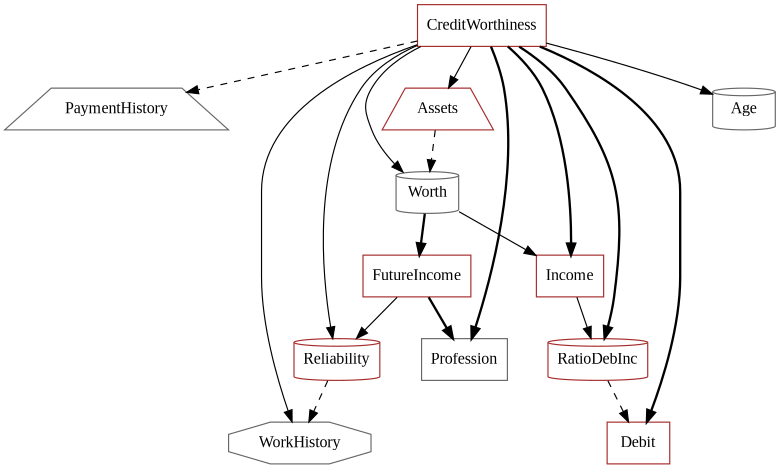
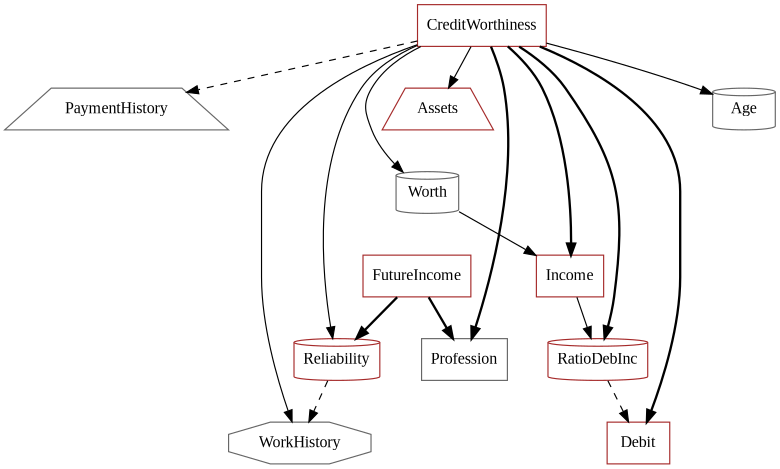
edge "Assets" -> "Worth": removed
edge "Worth" -> "FutureIncome": removed
edge "FutureIncome" -> "Reliability": style solid -> bold
